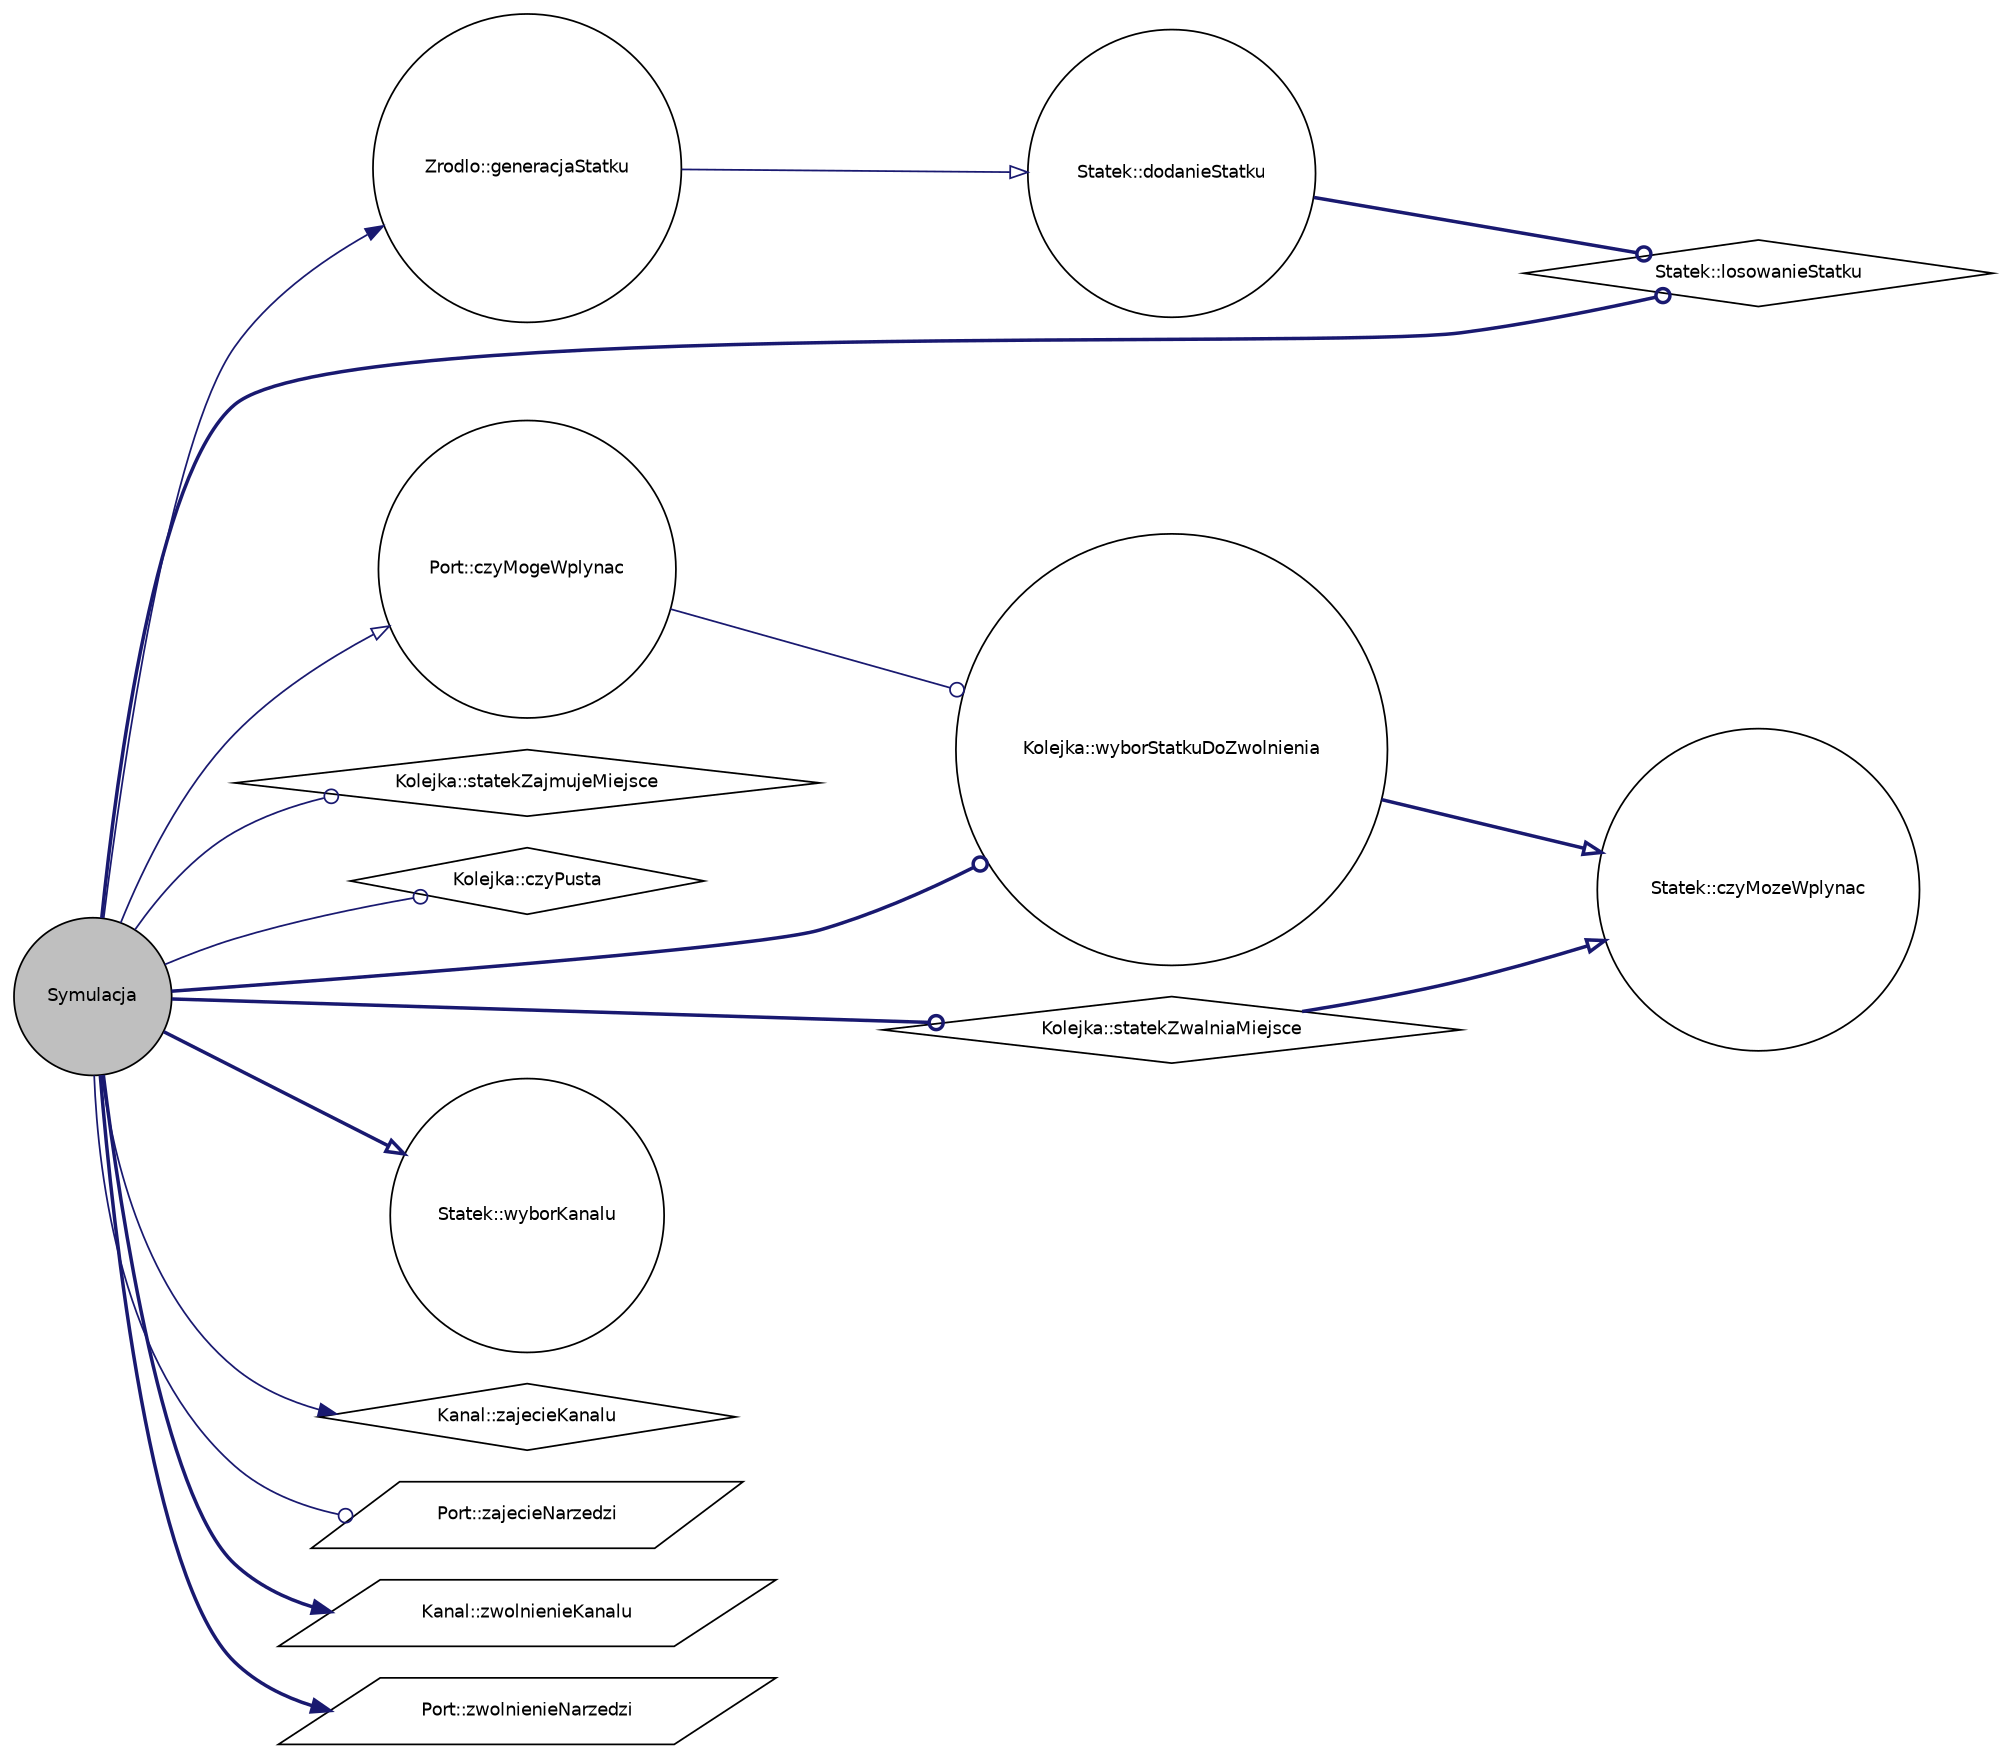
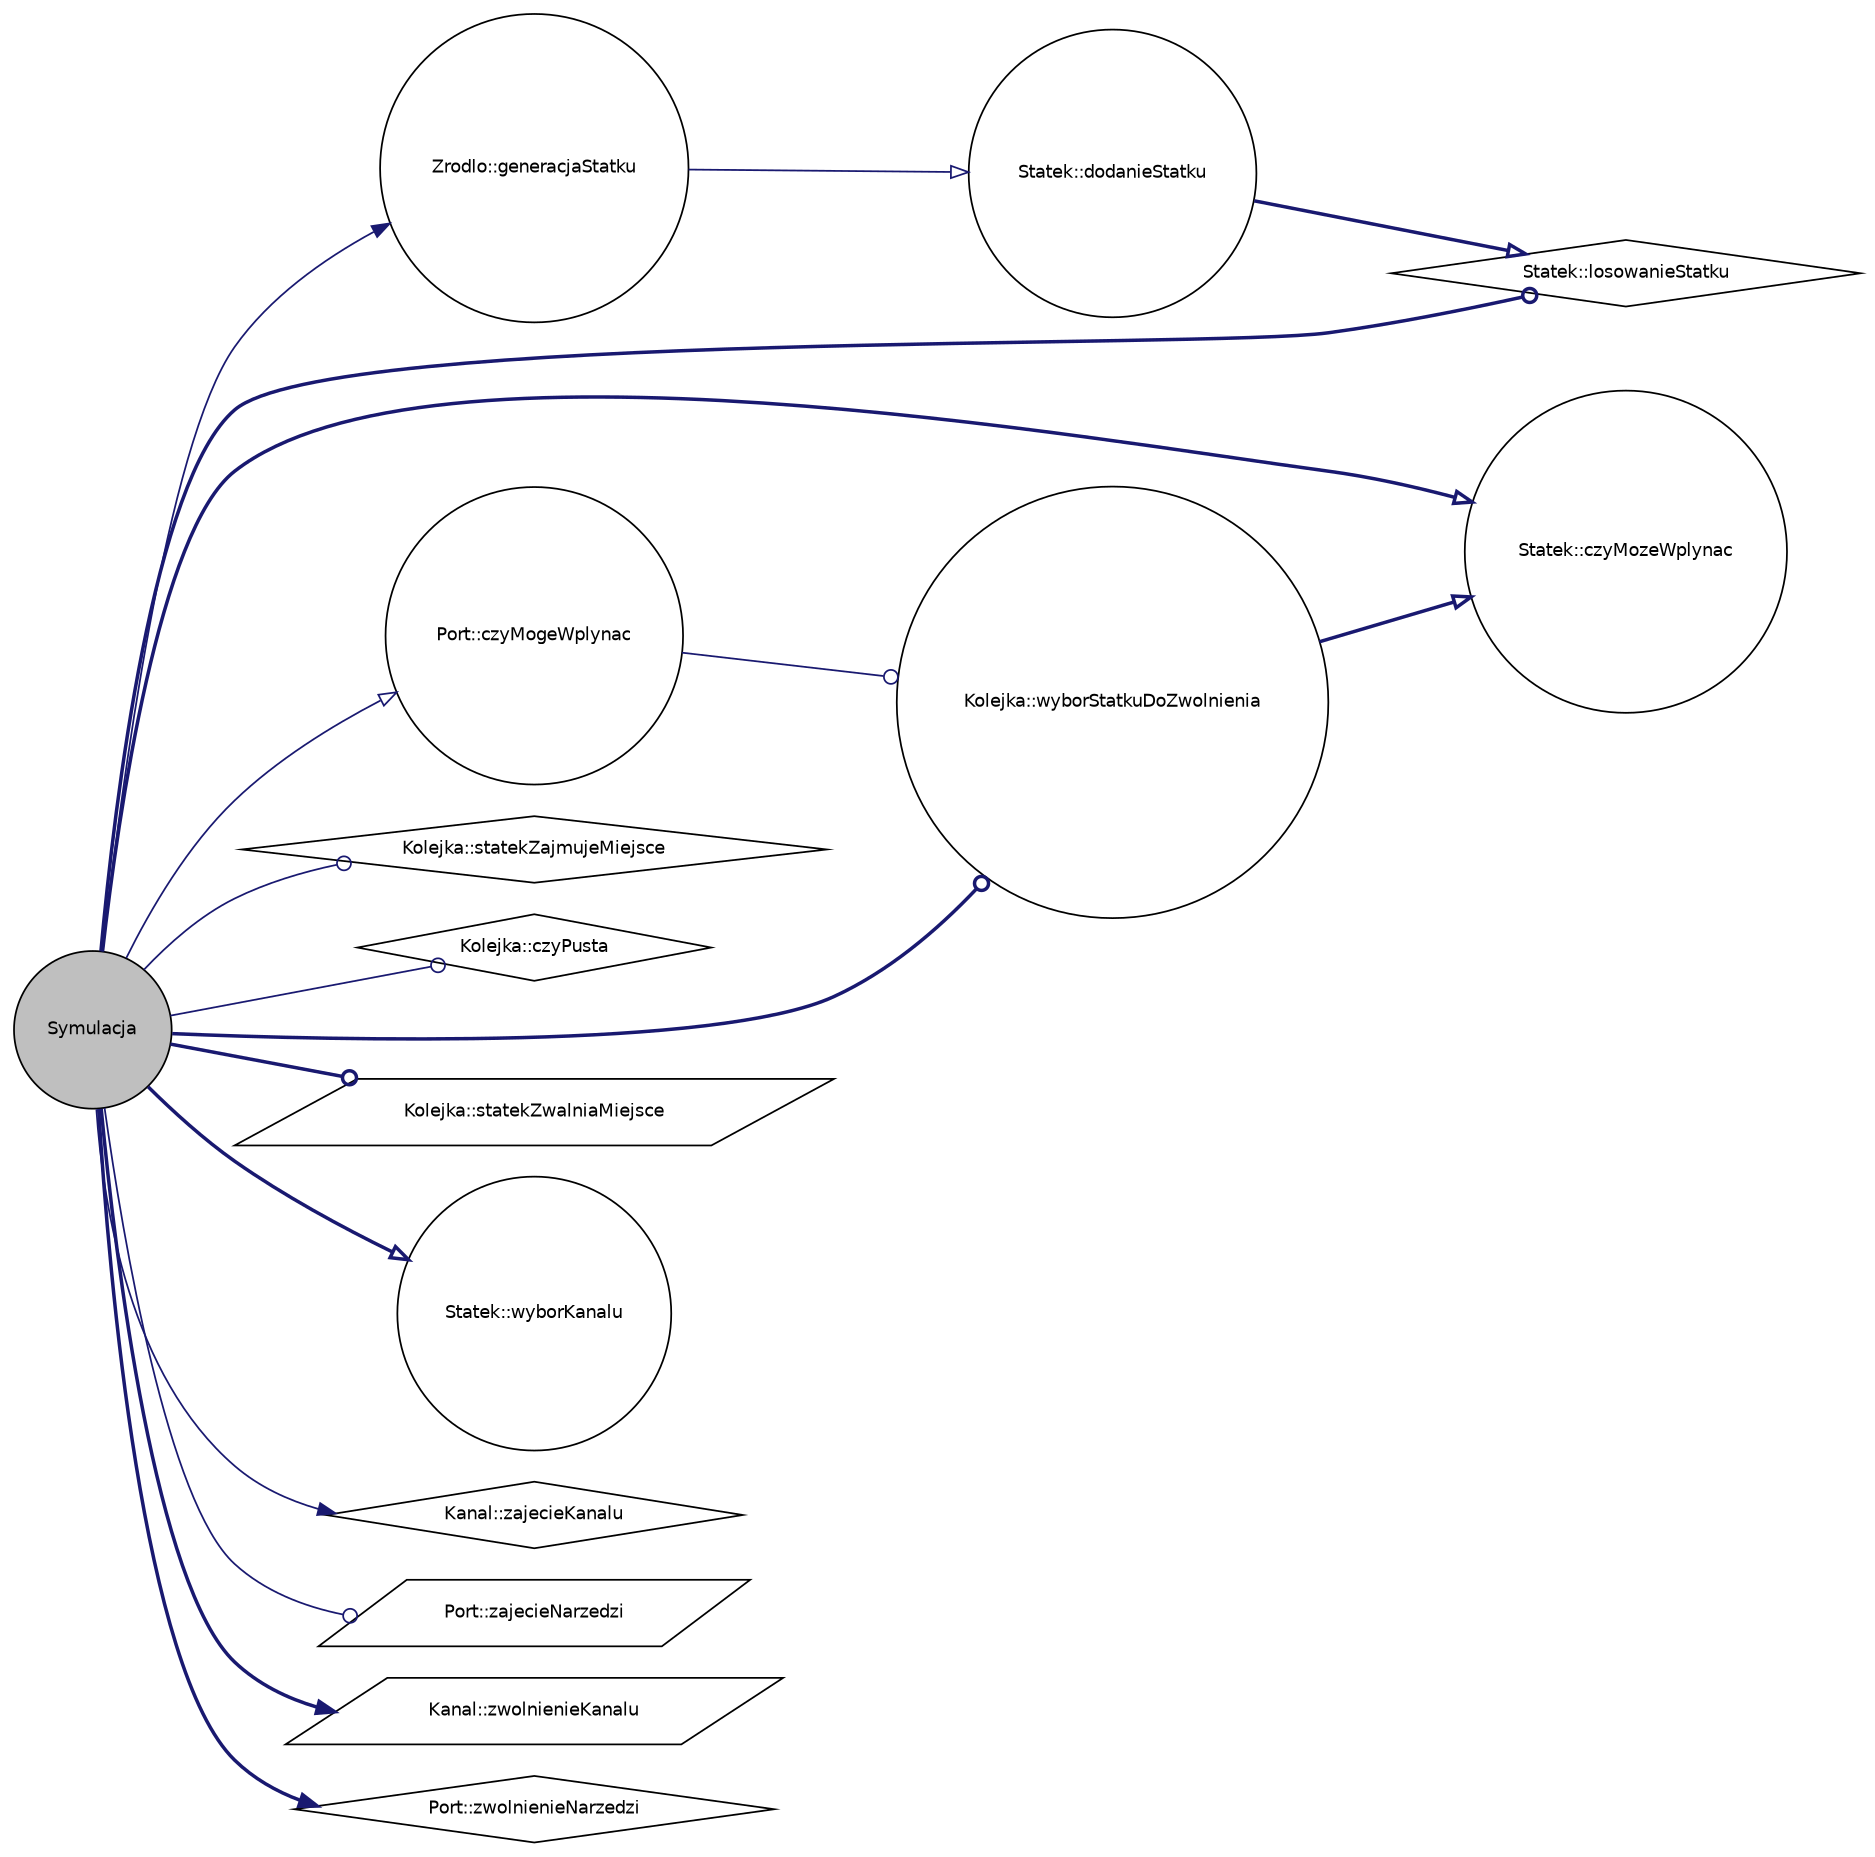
edge "Statek::dodanieStatku" -> "Statek::losowanieStatku": arrowhead odot -> onormal
edge "Kolejka::statekZwalniaMiejsce" -> "Statek::czyMozeWplynac": now "Symulacja" -> "Statek::czyMozeWplynac"
node "Kolejka::statekZwalniaMiejsce": shape diamond -> parallelogram
node "Port::zwolnienieNarzedzi": shape parallelogram -> diamond
